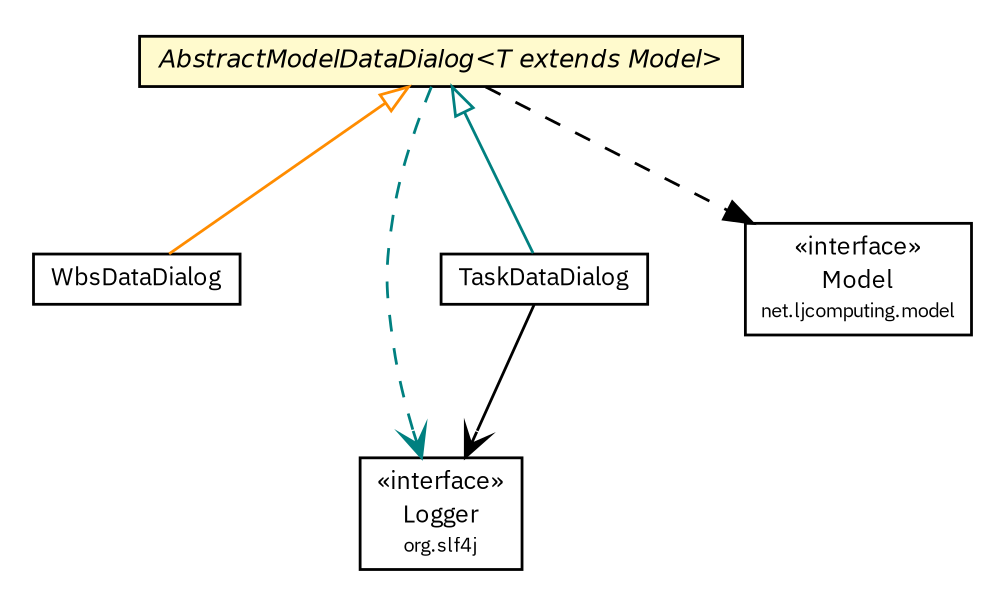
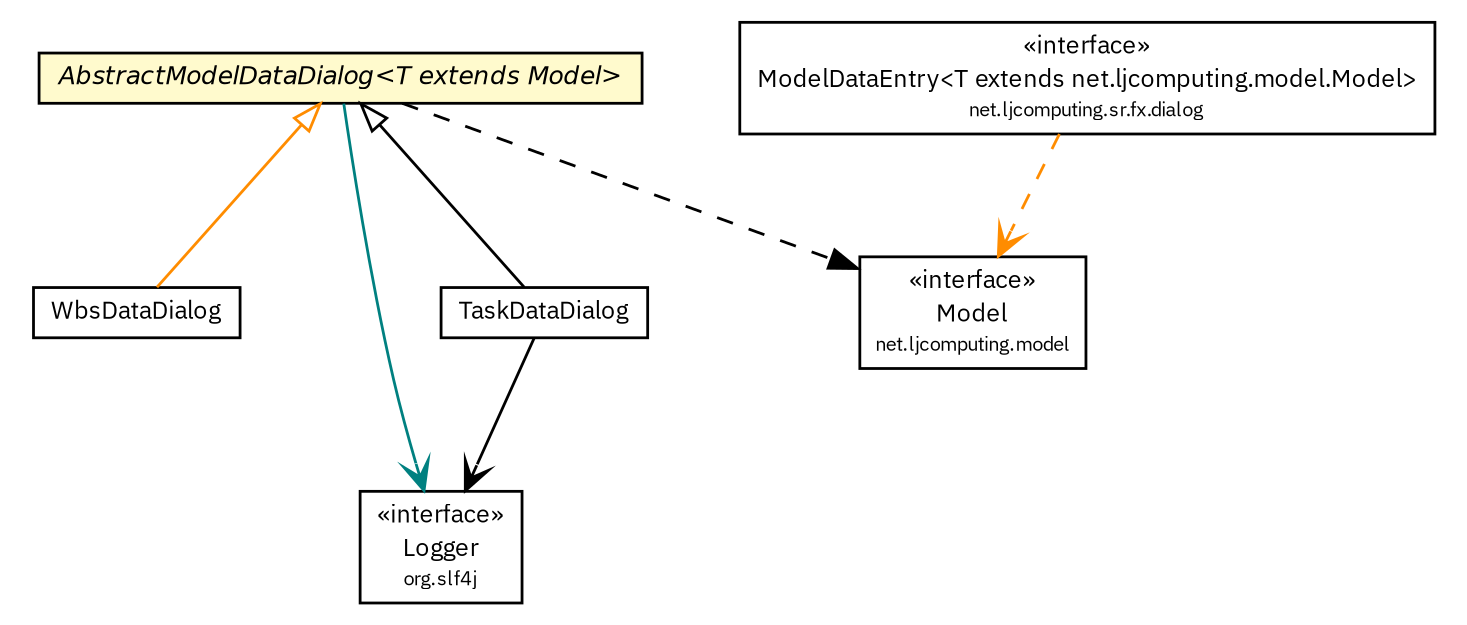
node "ModelDataEntry<T extends net.ljcomputing.model.Model>": added
edge "TaskDataDialog" -> "AbstractModelDataDialog<T extends Model>": color teal -> black
edge "AbstractModelDataDialog<T extends Model>" -> "Logger": style dashed -> solid
